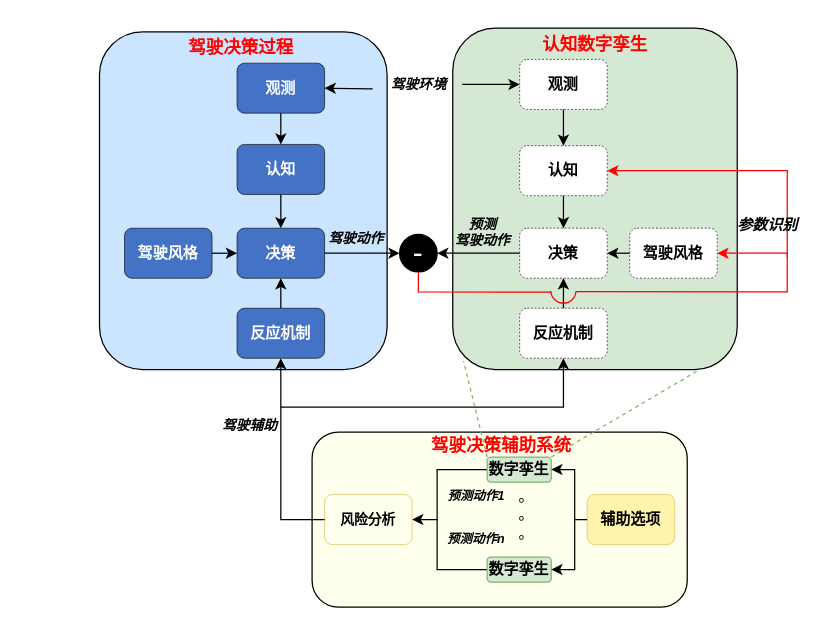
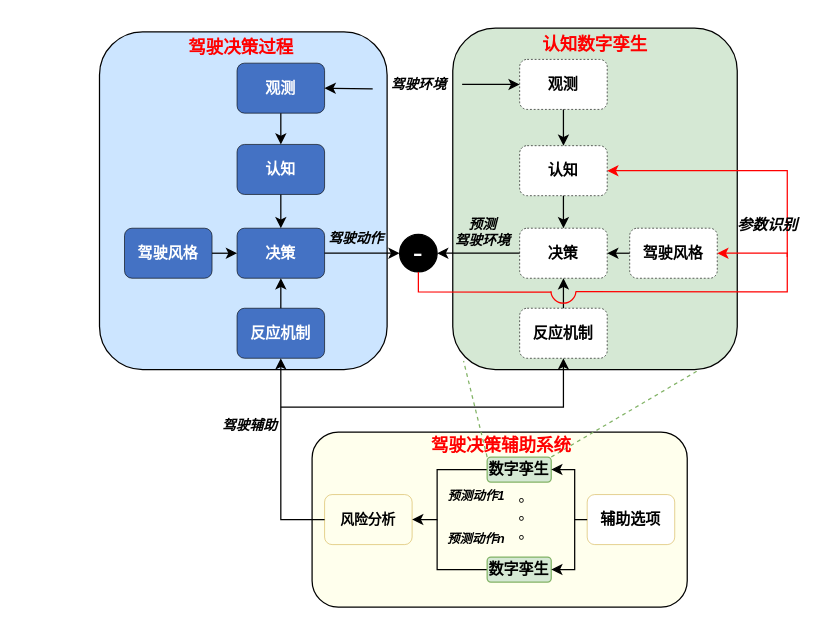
node "预测 驾驶动作": label "预测 驾驶动作" -> "预测 驾驶环境"
node "辅助选项": fillcolor #fff4ab -> #ffffff
